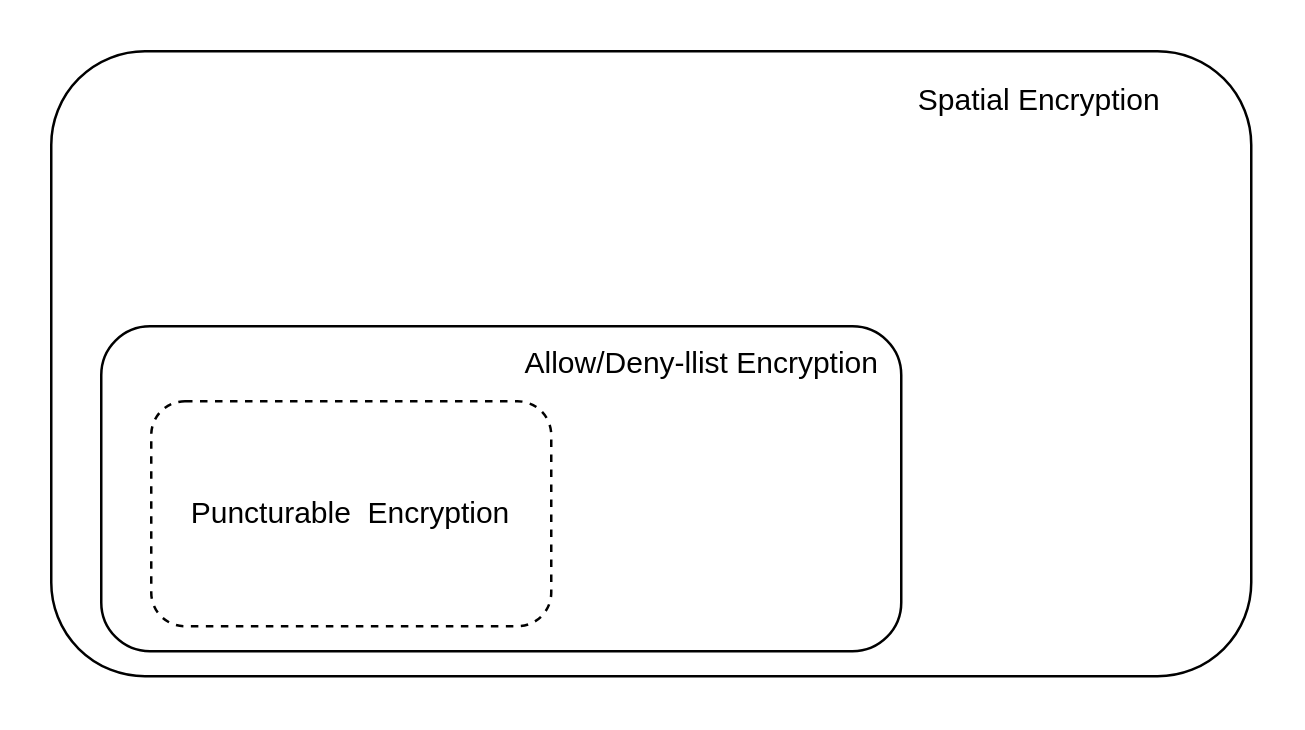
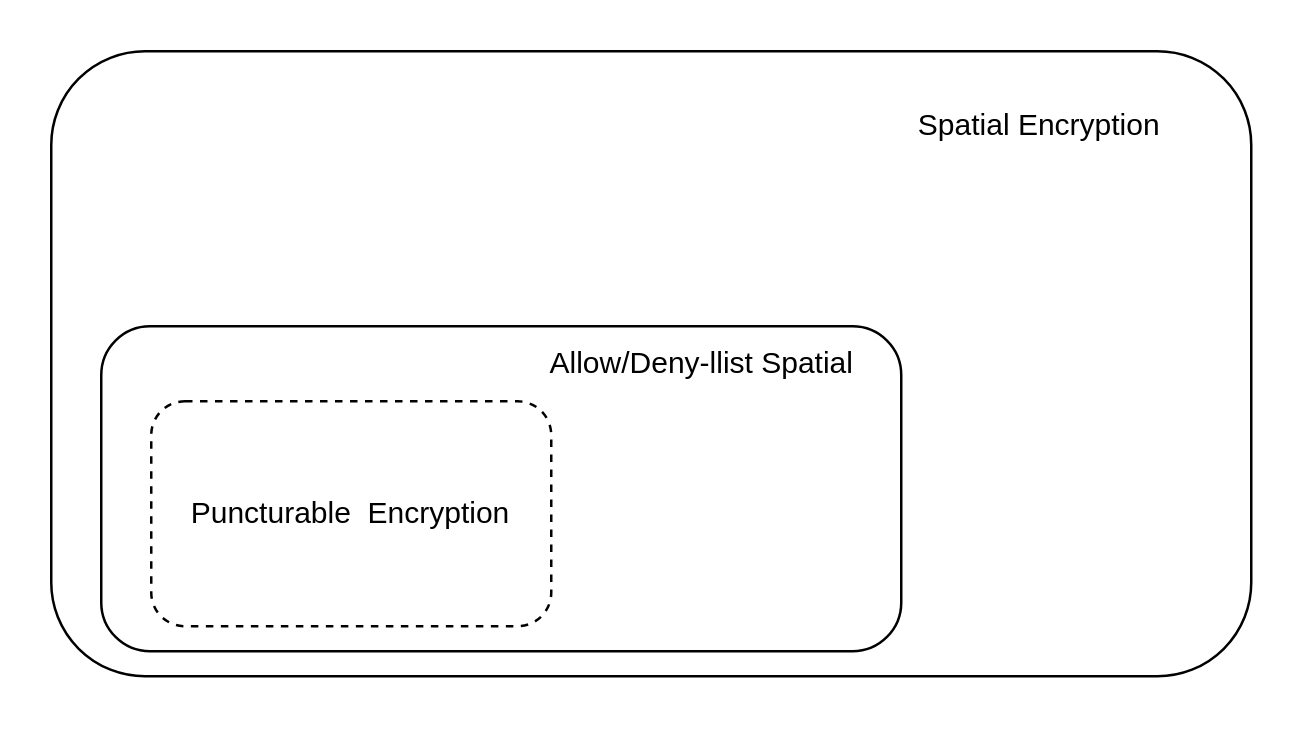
node "Spatial Encryption": moved (1039, 101) -> (1039, 126)
node "Allow/Deny-llist Encryption": label "Allow/Deny-llist Encryption" -> "Allow/Deny-llist Spatial"
